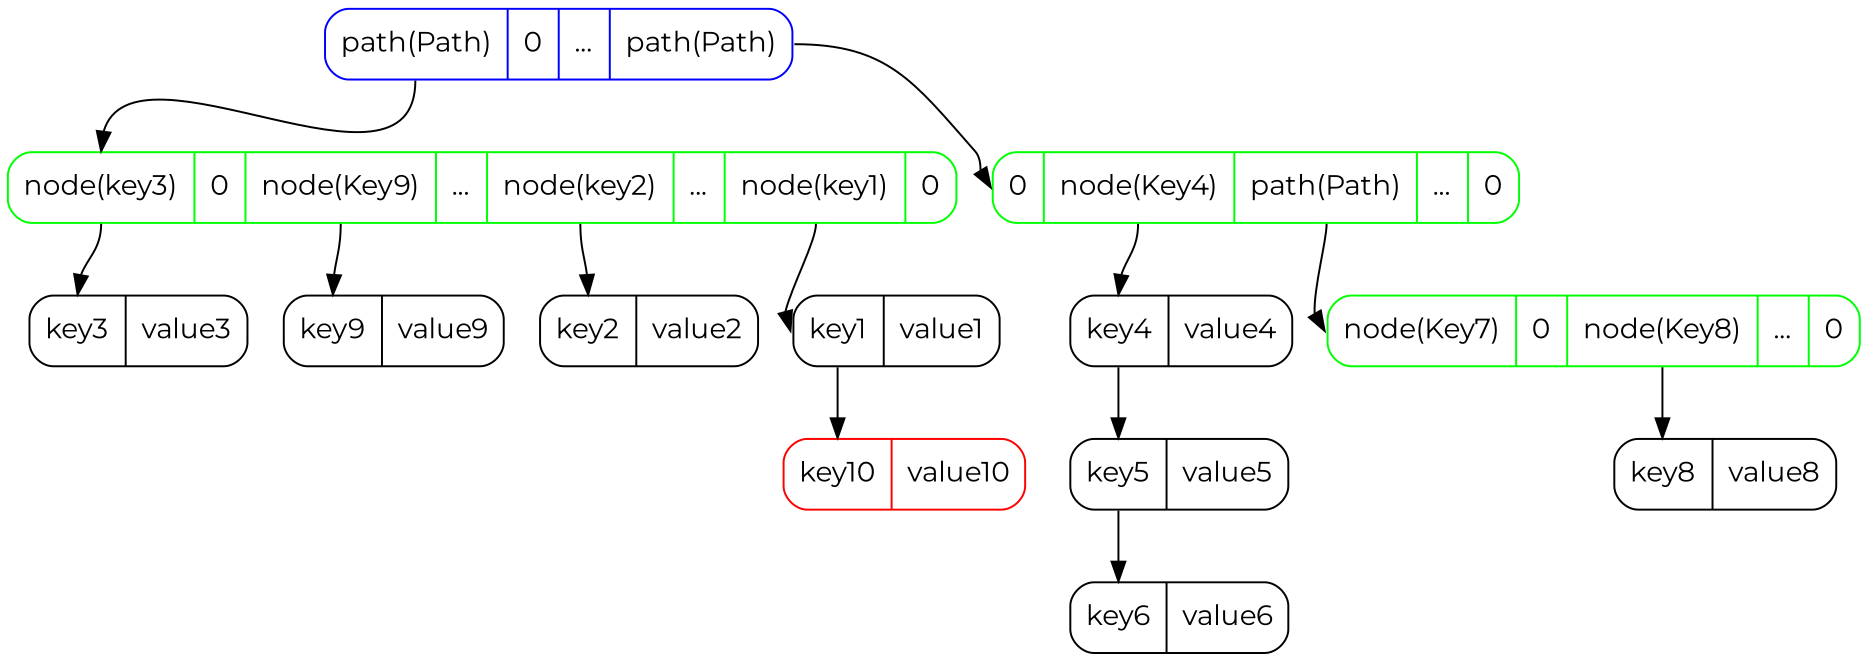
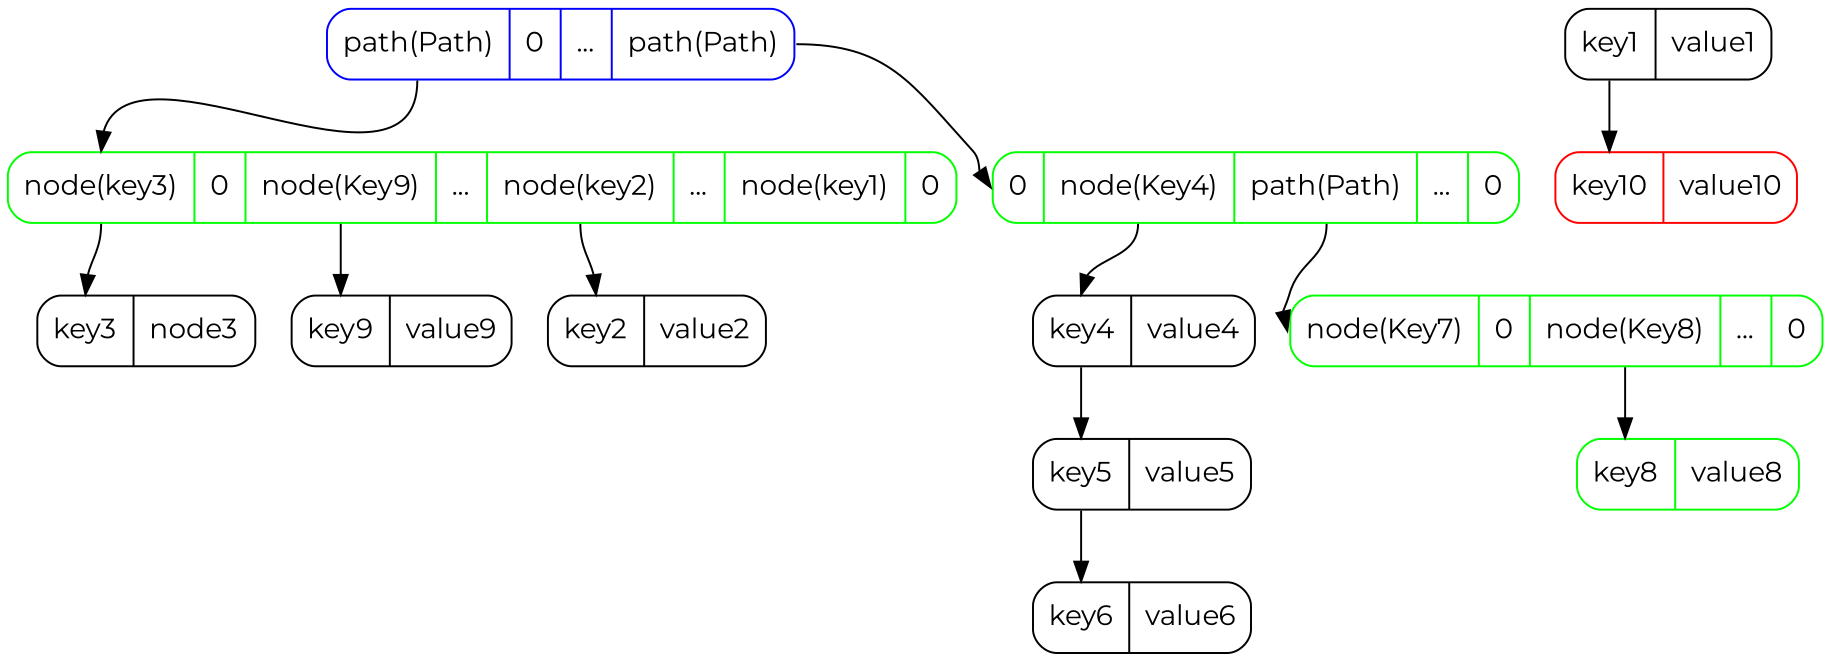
edge "node(key3)" -> "key1": removed
node "key3": text "value3" -> "node3"
node "key8": color black -> green
